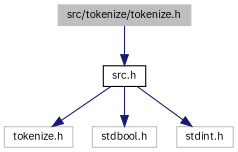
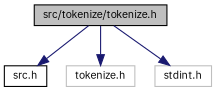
node "src/tokenize/tokenize.h": color grey75 -> black
edge "src.h" -> "tokenize.h": now "src/tokenize/tokenize.h" -> "tokenize.h"
edge "src.h" -> "stdint.h": now "src/tokenize/tokenize.h" -> "stdint.h"
node "stdbool.h": removed
